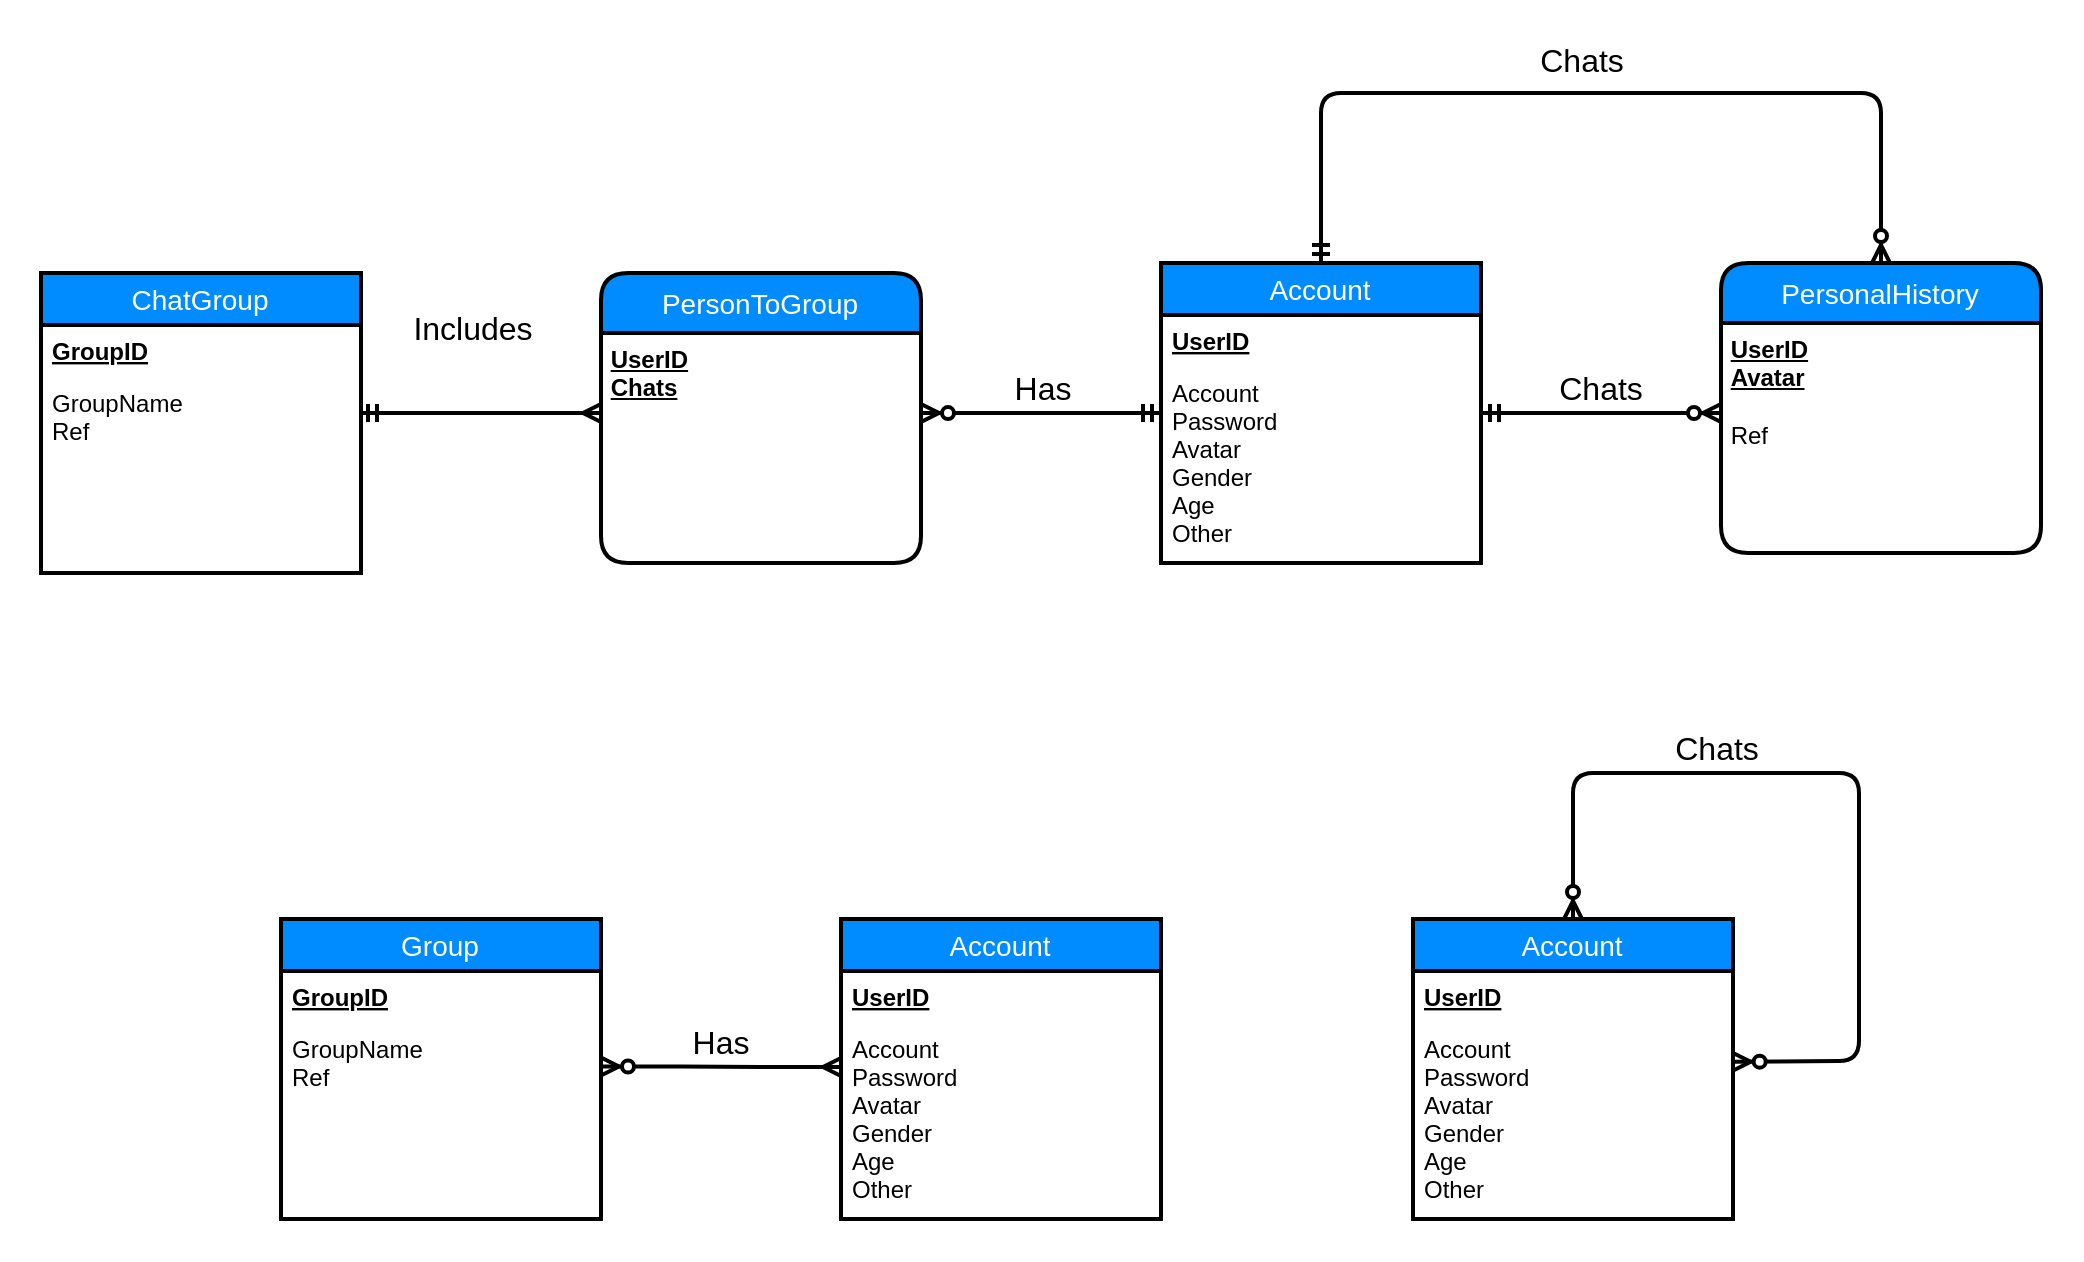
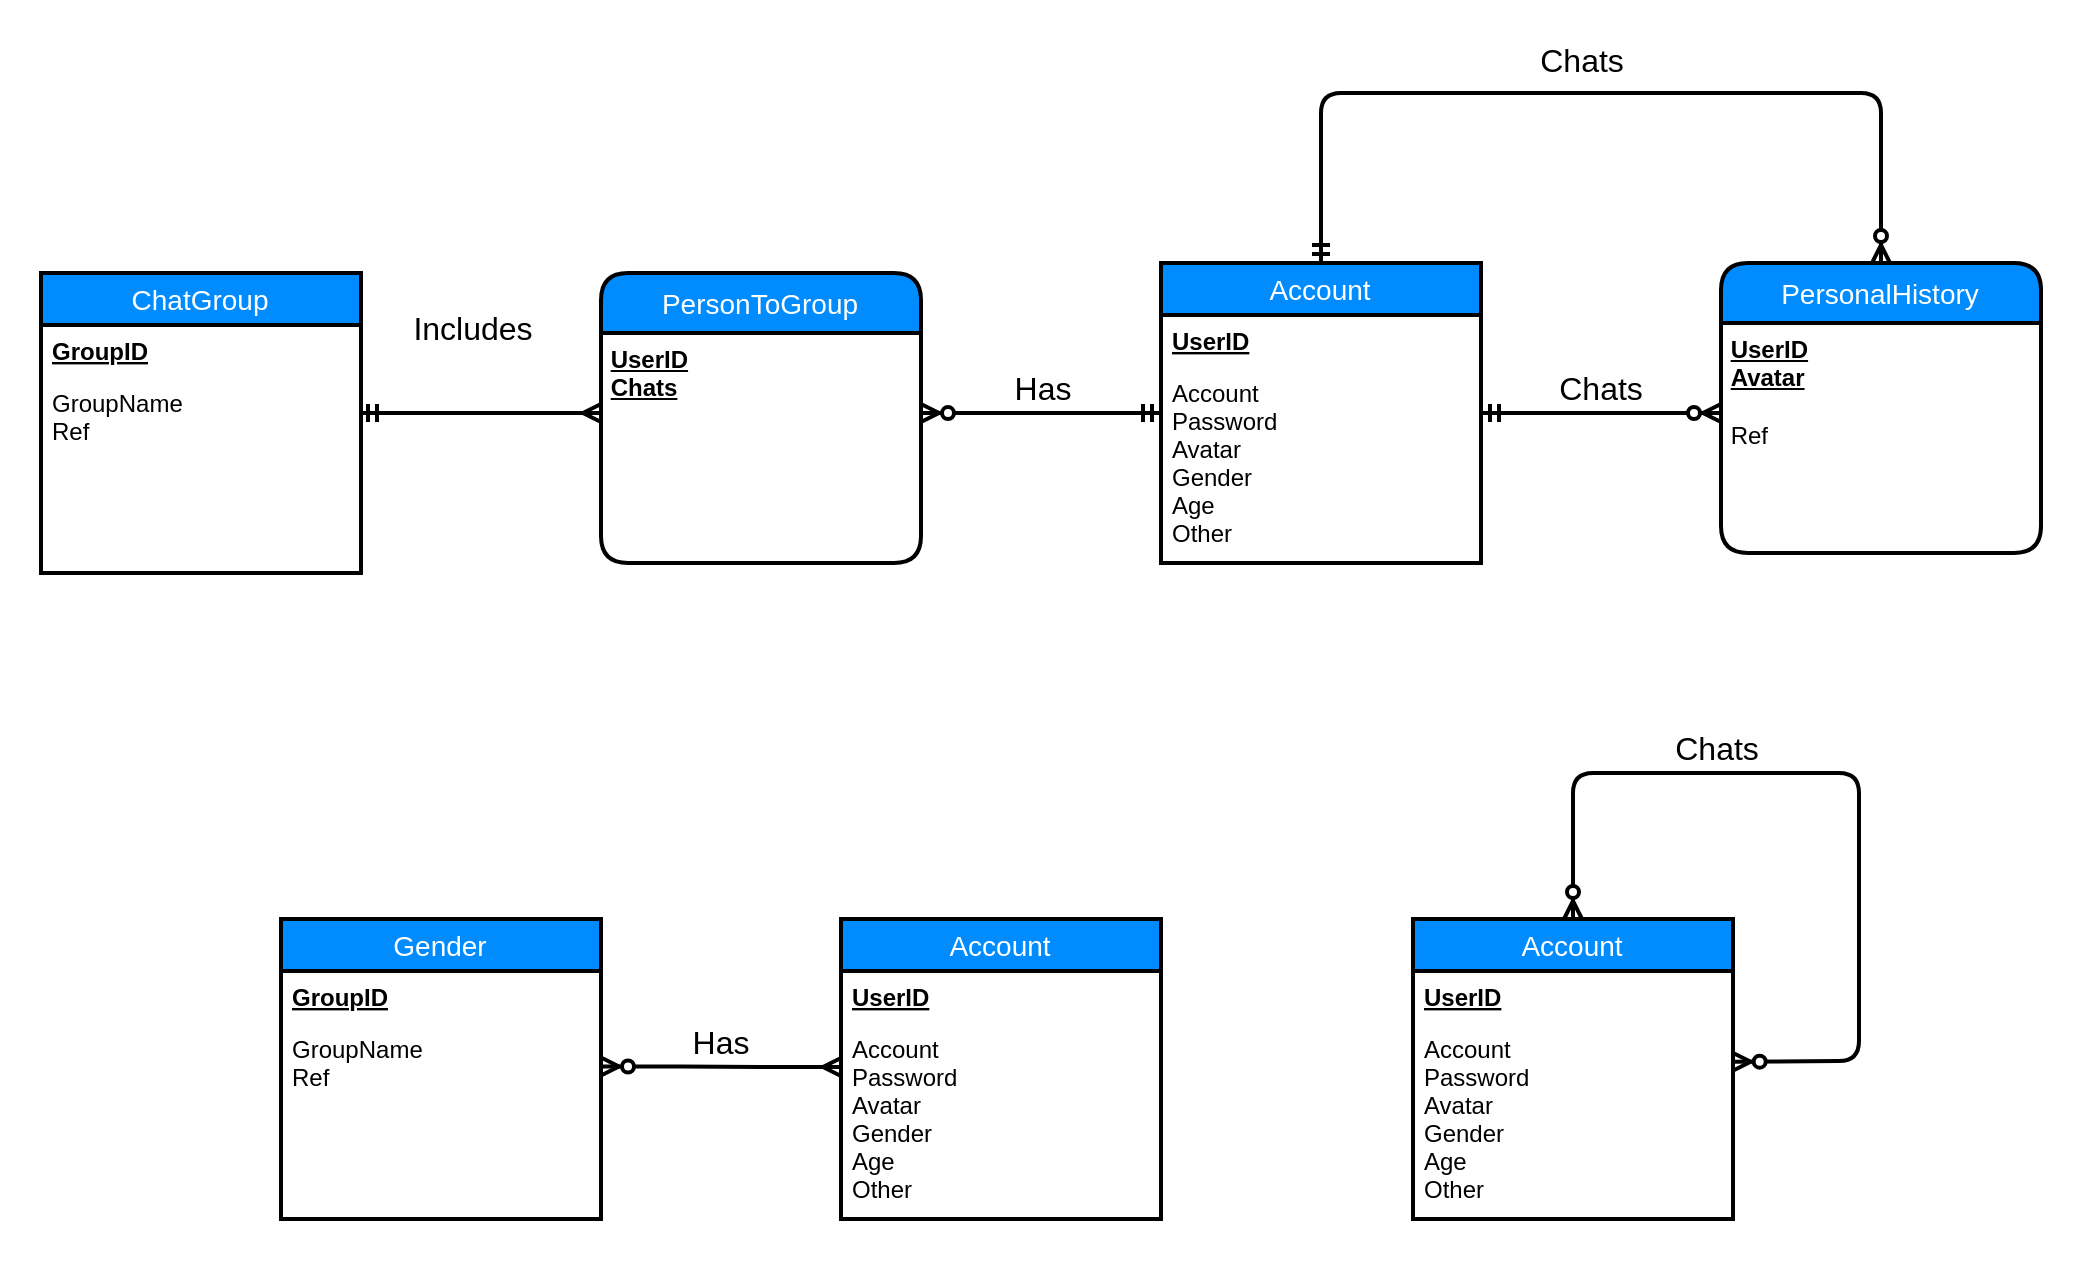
node "Group": label "Group" -> "Gender"
